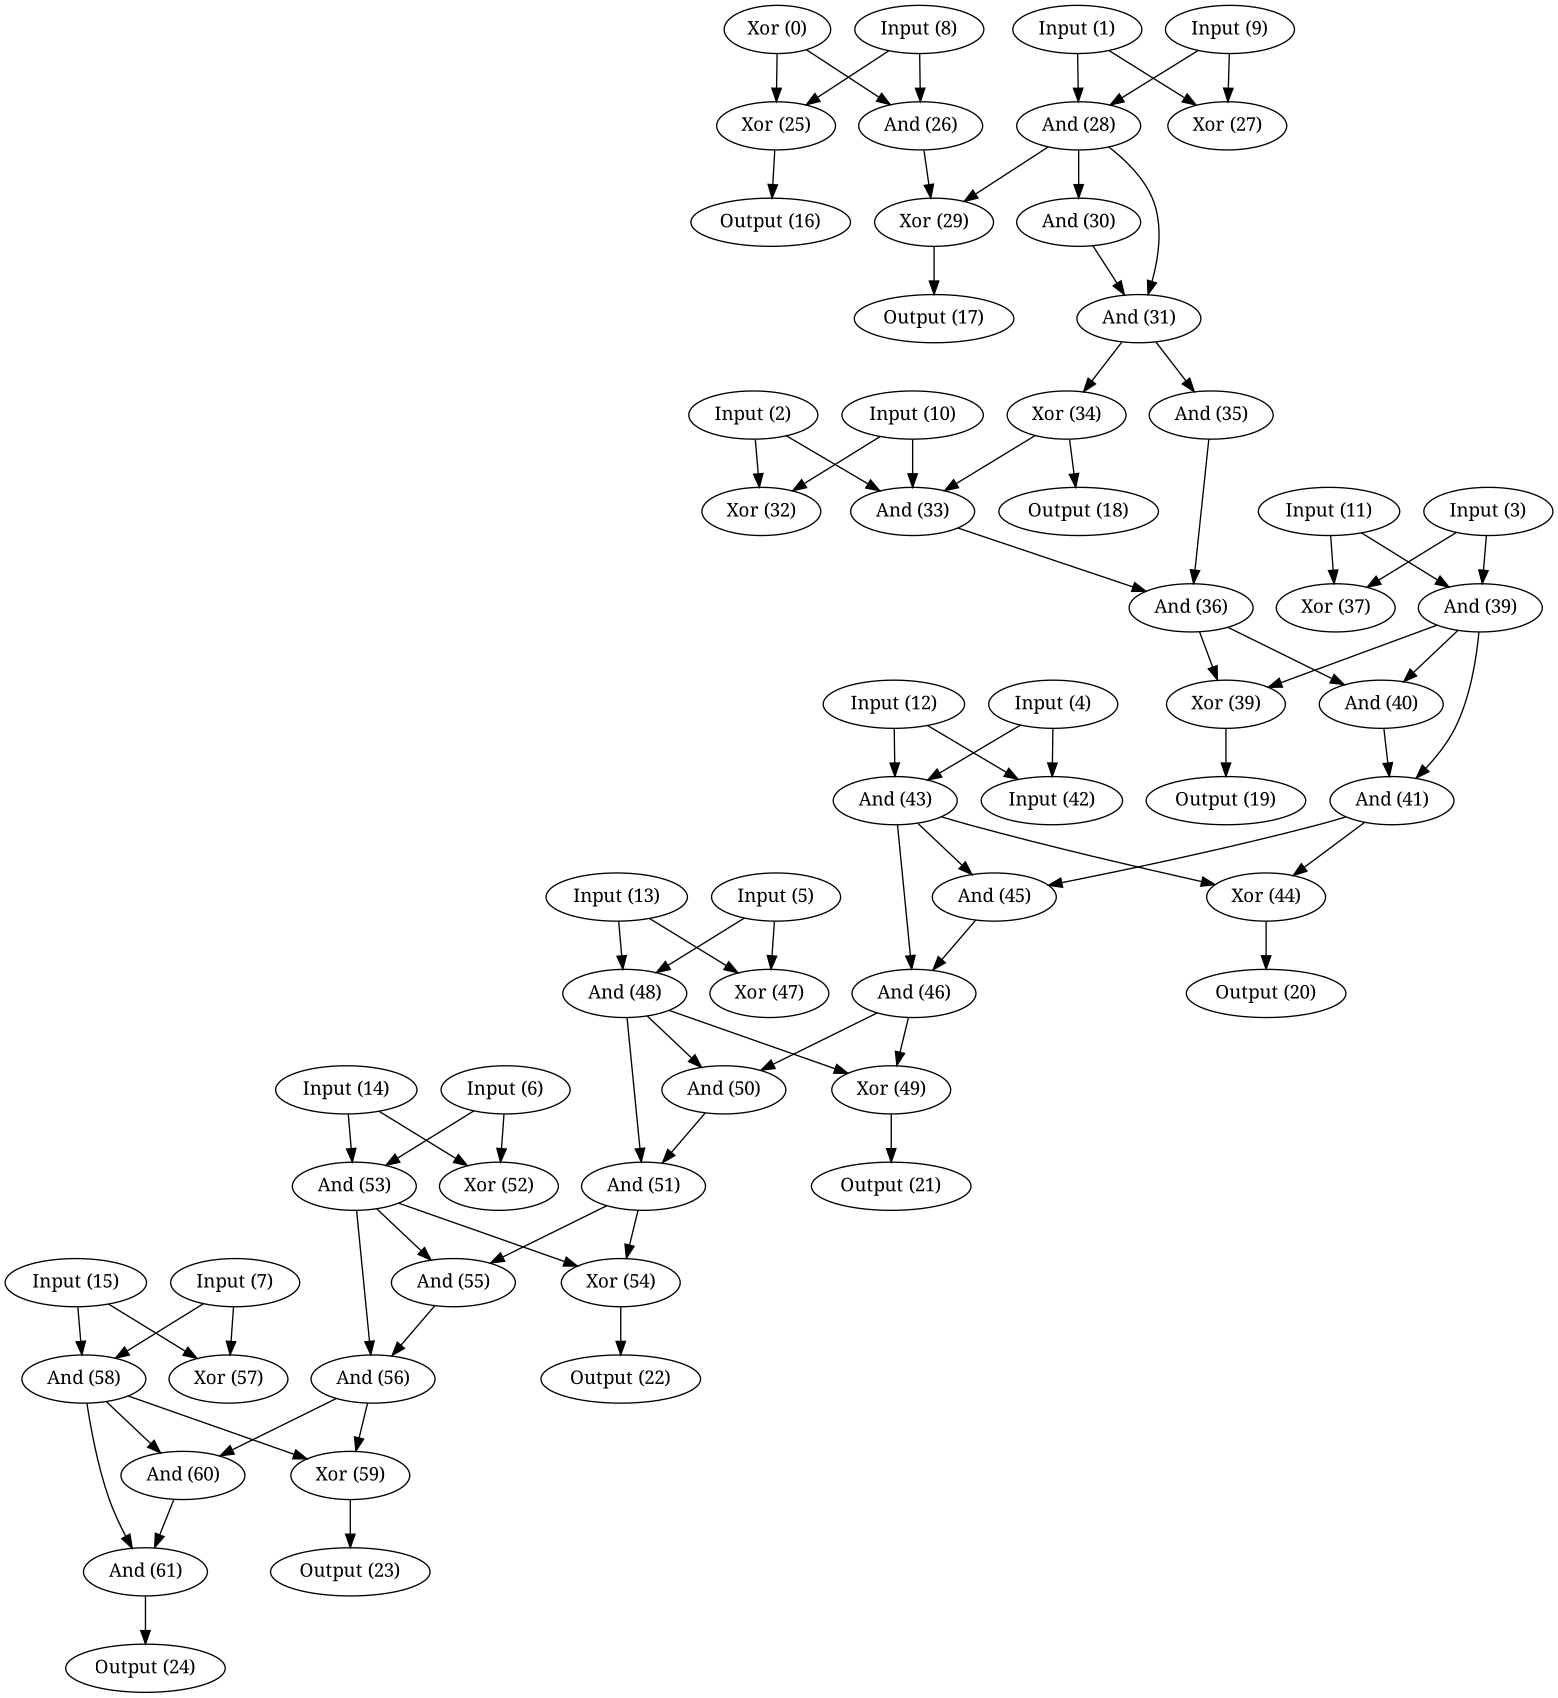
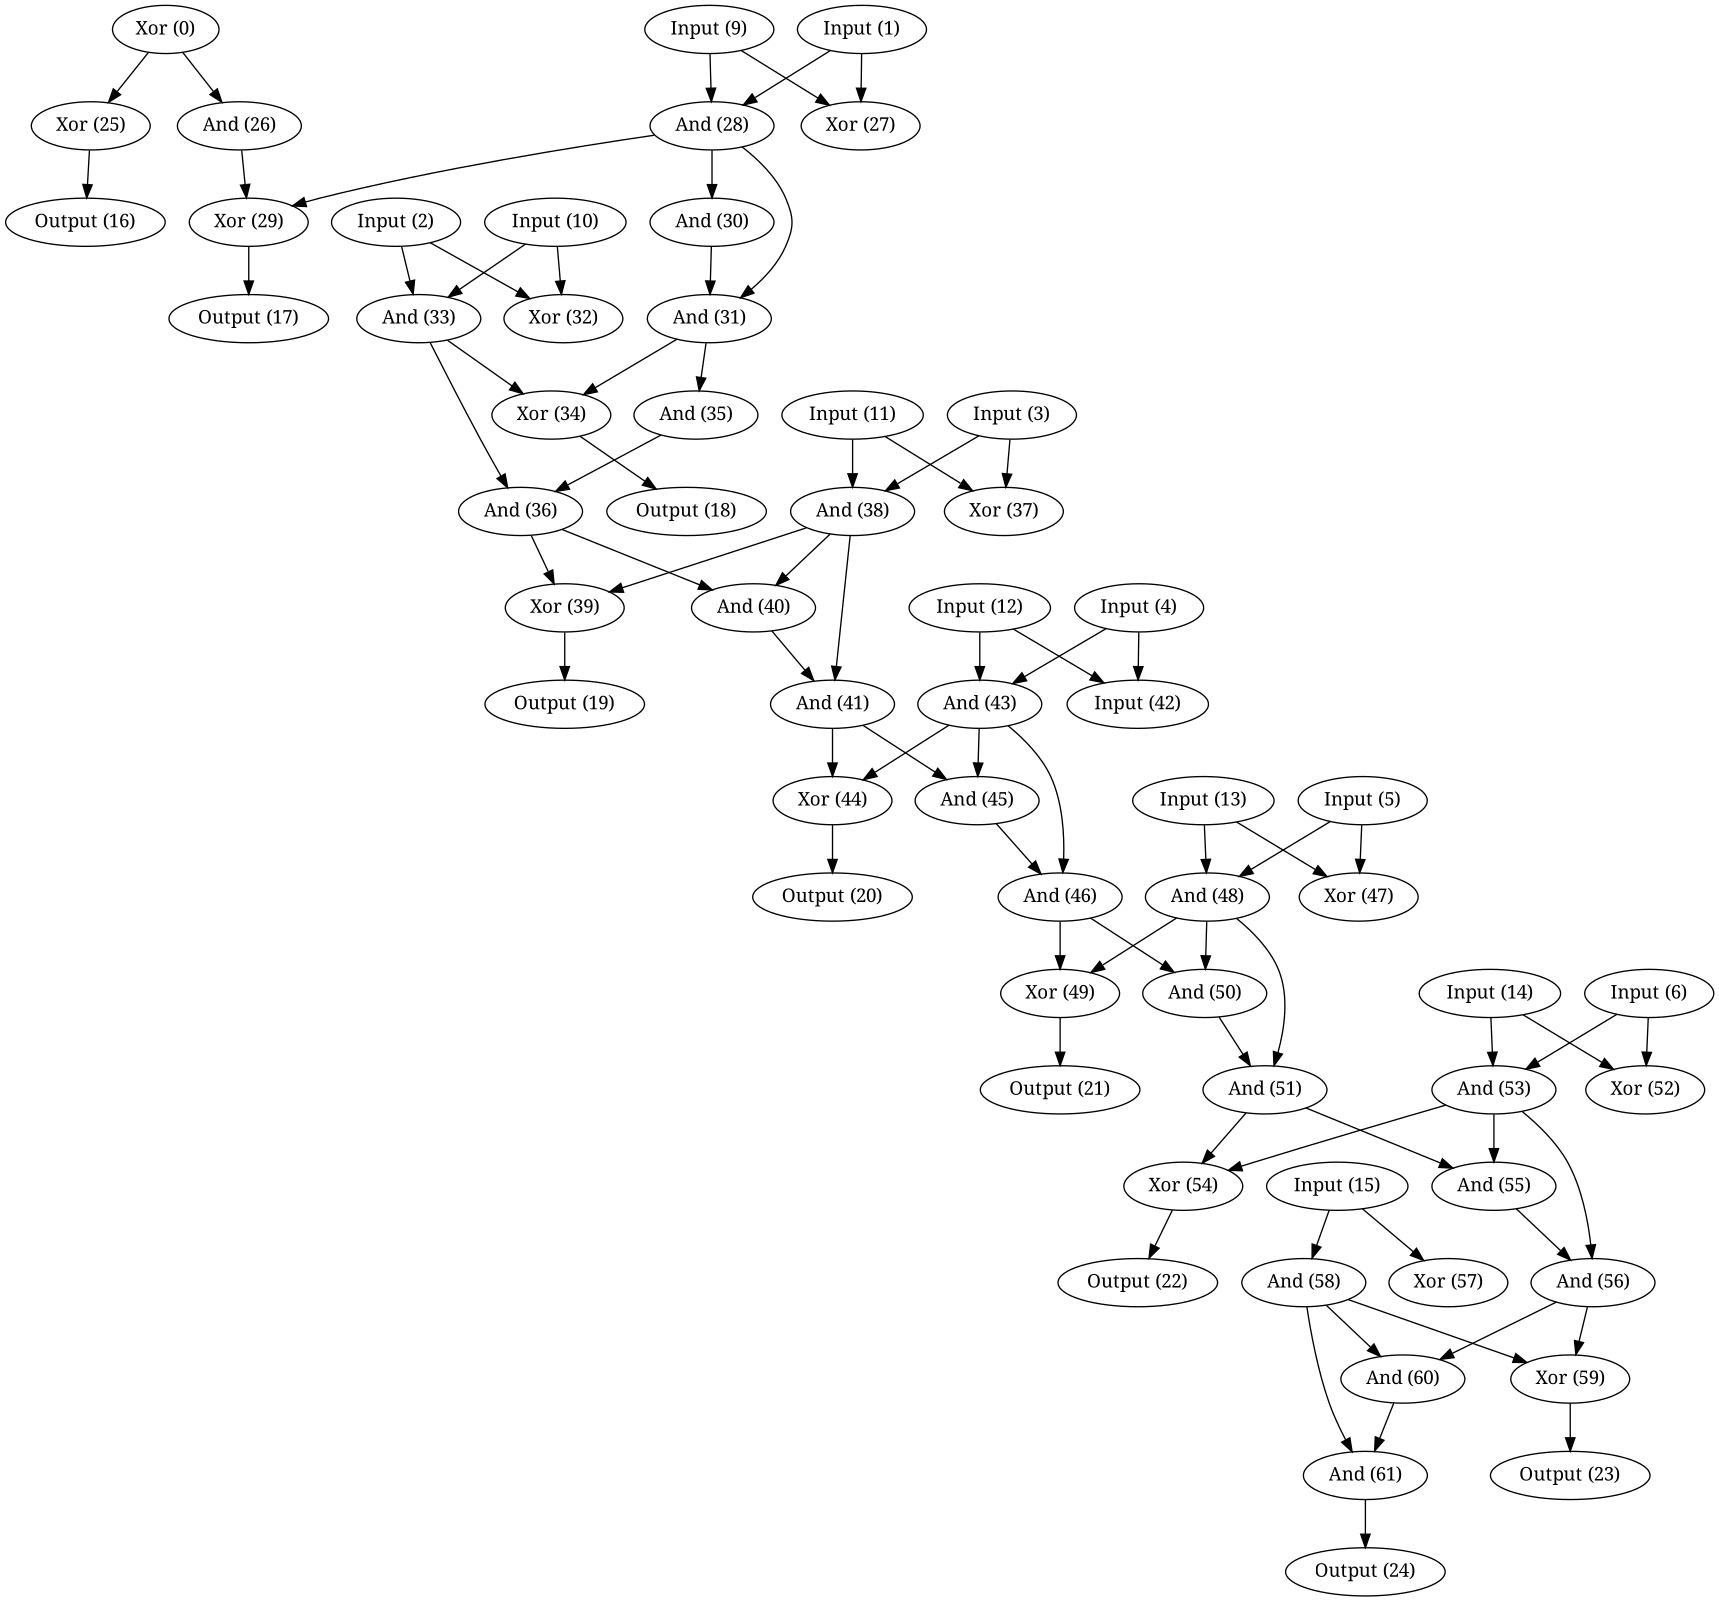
node "Input (8)": removed
edge "Xor (34)" -> "And (33)": reversed
node "And (39)": label "And (39)" -> "And (38)"
node "Input (7)": removed
